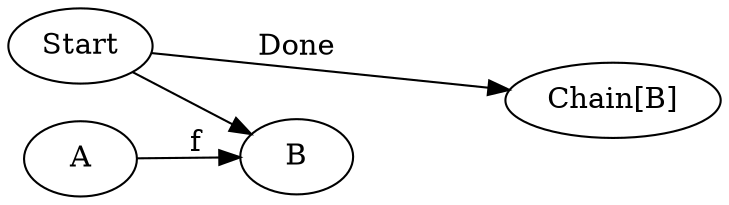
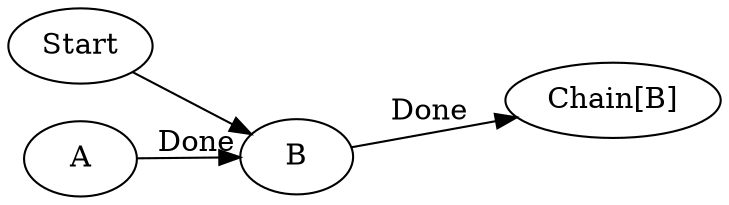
edge "Start" -> "Chain[B]": now "B" -> "Chain[B]"
edge "A" -> "B": label "f" -> "Done"
